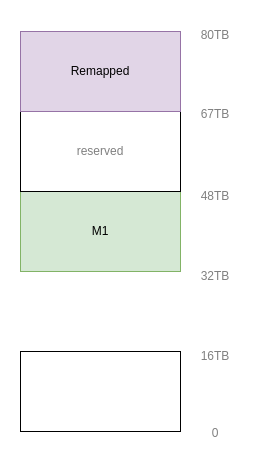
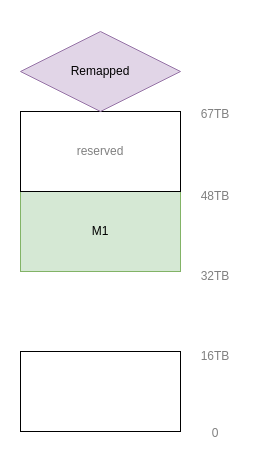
node "80TB": removed
node "Remapped": shape rectangle -> diamond
